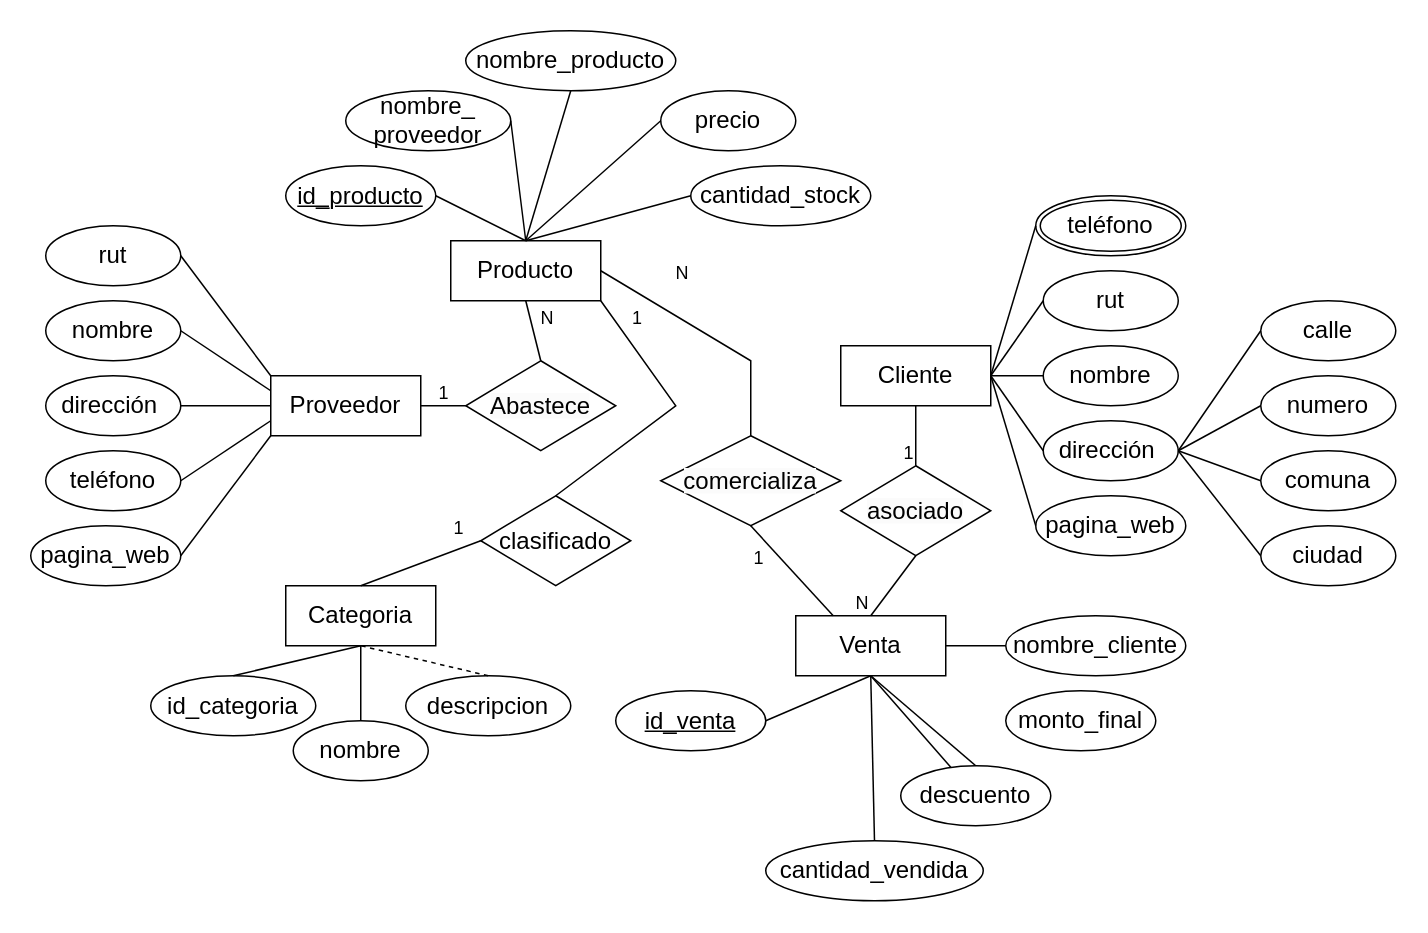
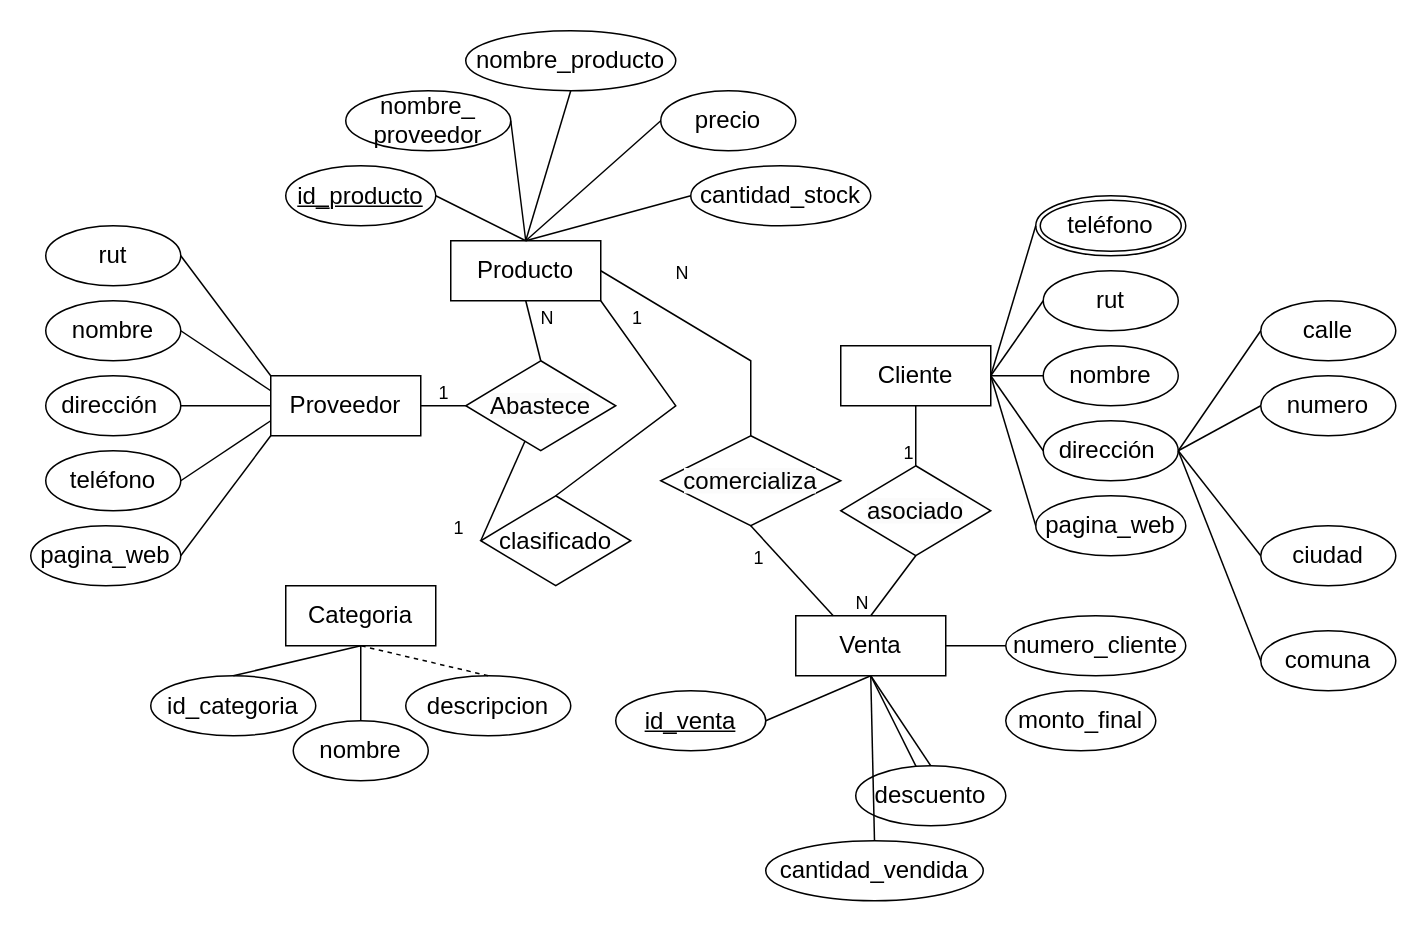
node "comuna": moved (1328, 481) -> (1328, 661)
edge "clasificado" -- "Categoria": now "clasificado" -- "Abastece"
node "nombre_cliente": label "nombre_cliente" -> "numero_cliente"
node "descuento": moved (976, 796) -> (931, 796)
